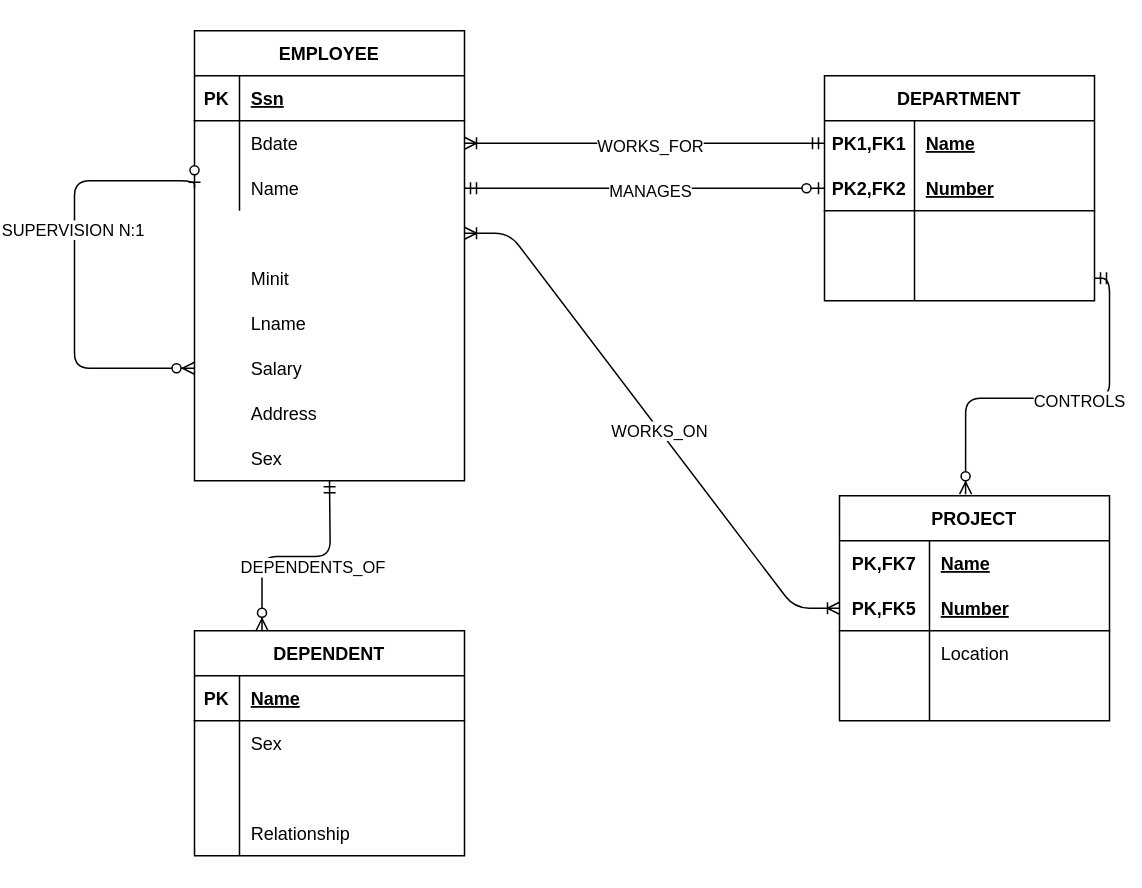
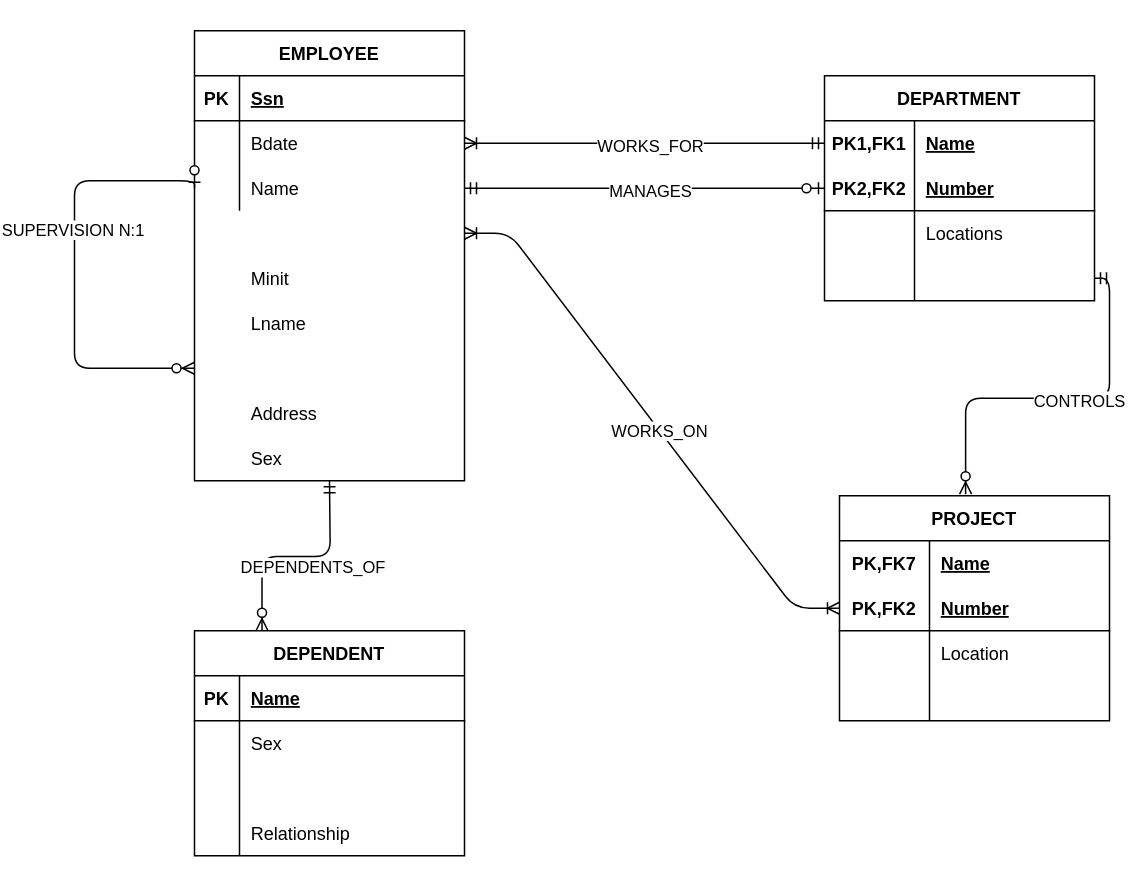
node "Locations": added
node "Salary": removed
node "PK,FK5": label "PK,FK5" -> "PK,FK2"
